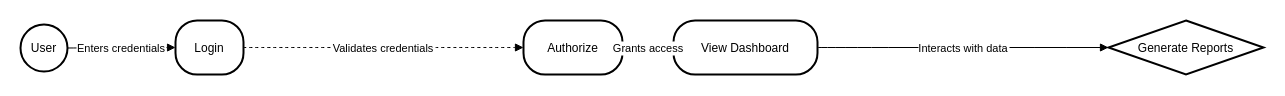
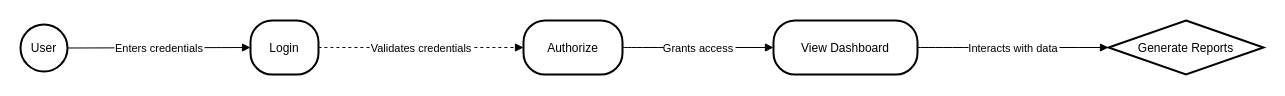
node "Login": moved (210, 48) -> (285, 48)
node "View Dashboard": moved (746, 48) -> (846, 48)
